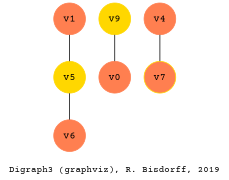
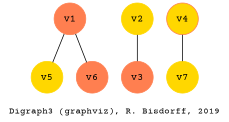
node "v9": label "v9" -> "v2"
node "v4": fillcolor coral -> gold
node "v0": label "v0" -> "v3"
node "v7": fillcolor coral -> gold
edge "v5" -- "v6": now "v1" -- "v6"
